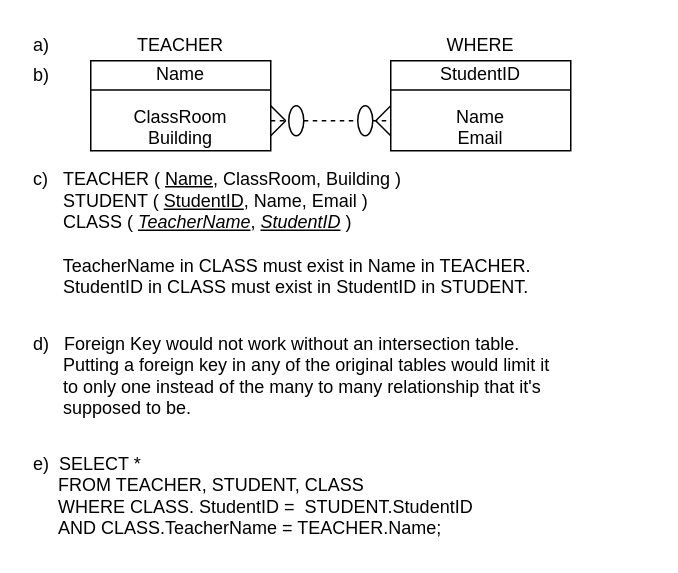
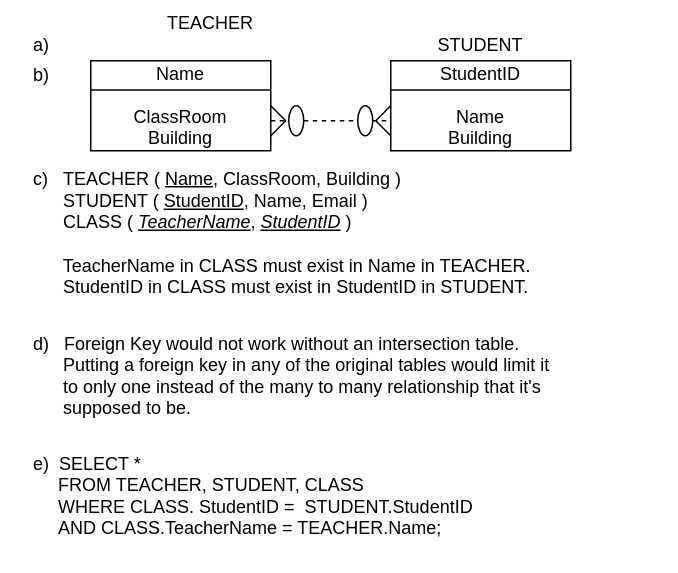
node "TEACHER": moved (181, 46) -> (211, 23)
node "WHERE": label "WHERE" -> "STUDENT"
node "StudentID Name Email": label "StudentID Name Email" -> "StudentID Name Building"
